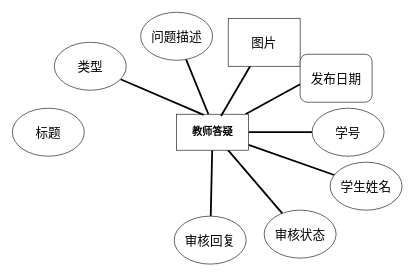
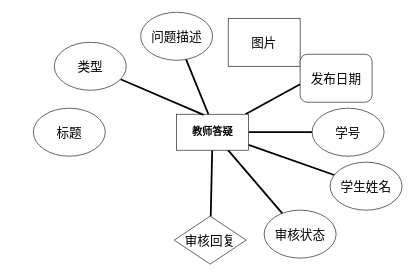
edge "图片" -- "教师答疑": removed
node "标题": moved (48, 132) -> (69, 132)
node "审核回复": shape ellipse -> diamond
